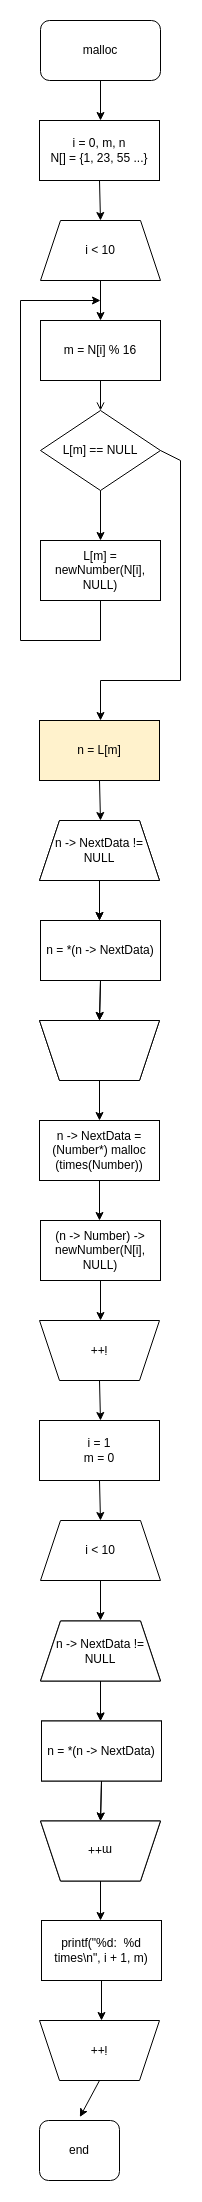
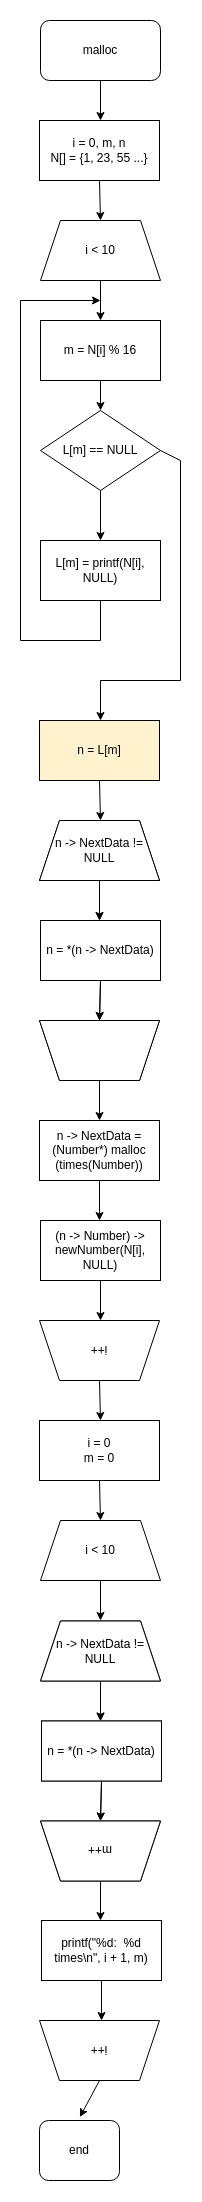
edge "m = N[i] % 16" -> "L[m] == NULL": arrowhead open -> classic
node "L[m] = newNumber(N[i], NULL)": label "L[m] = newNumber(N[i], NULL)" -> "L[m] = printf(N[i], NULL)"
node "i = 1 m = 0": label "i = 1 m = 0" -> "i = 0 m = 0"
